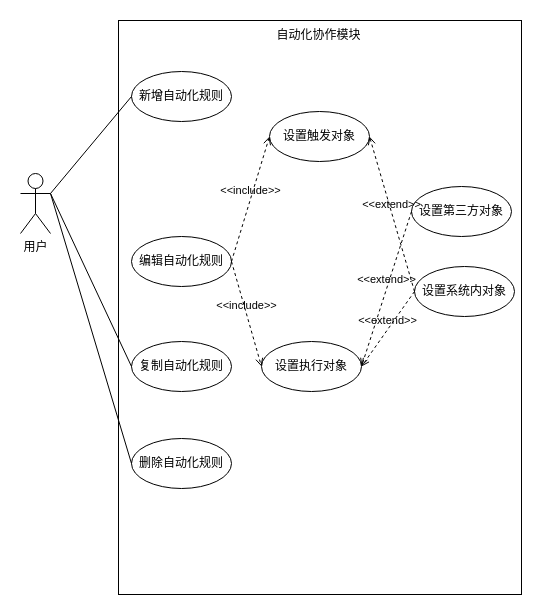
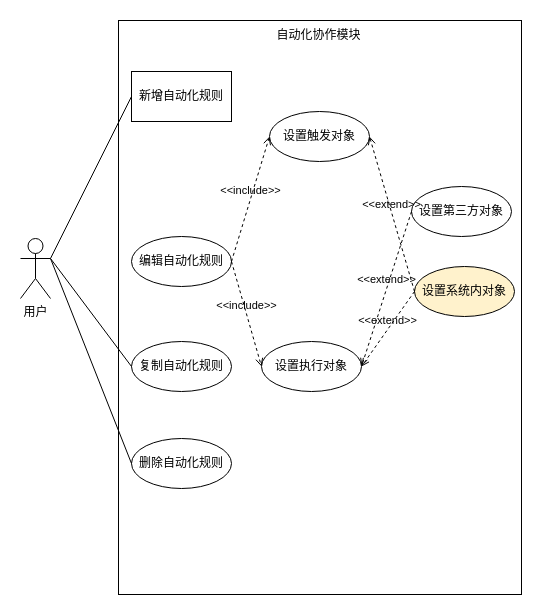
node "新增自动化规则": shape ellipse -> rectangle
node "用户": moved (36, 204) -> (36, 269)
node "设置系统内对象": fillcolor #ffffff -> #fff2cc
